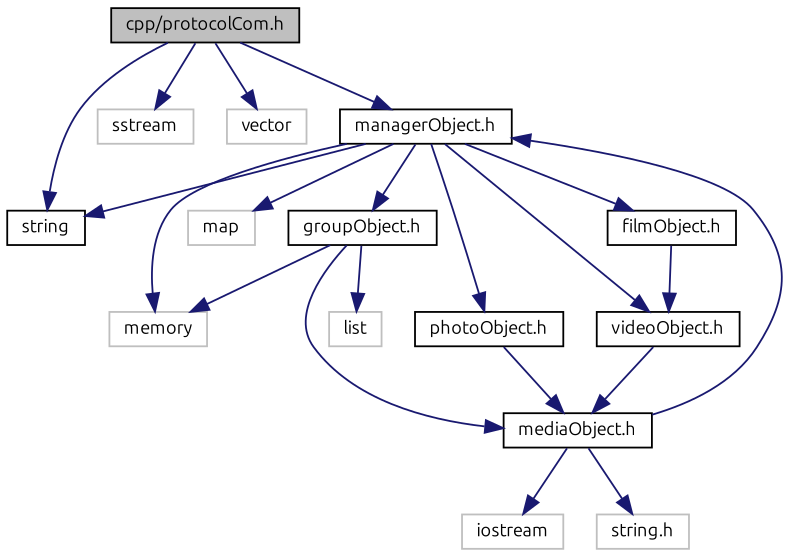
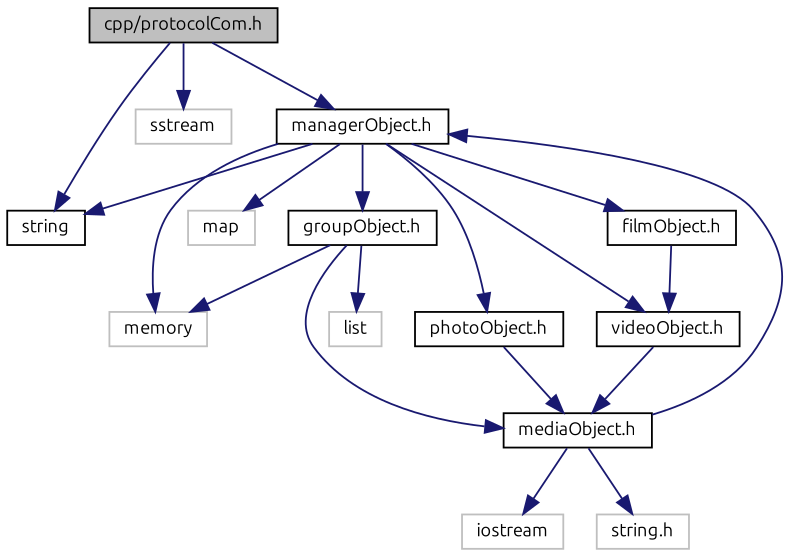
node "vector": removed
